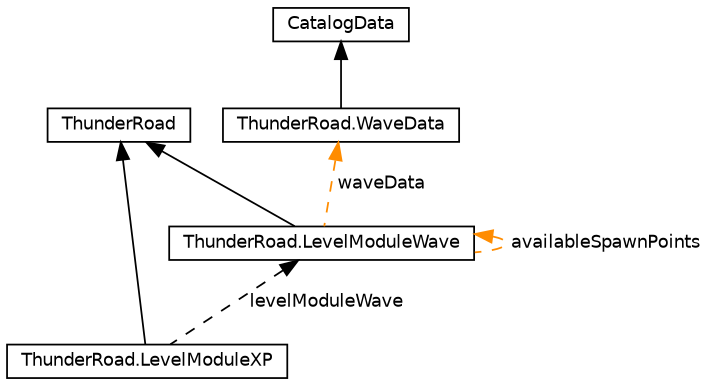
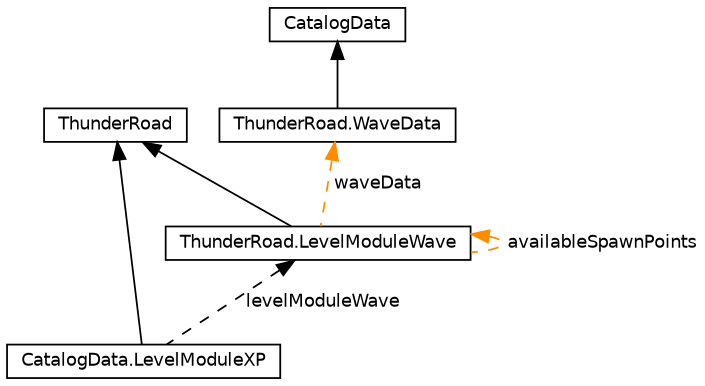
node "ThunderRoad.LevelModuleXP": label "ThunderRoad.LevelModuleXP" -> "CatalogData.LevelModuleXP"
